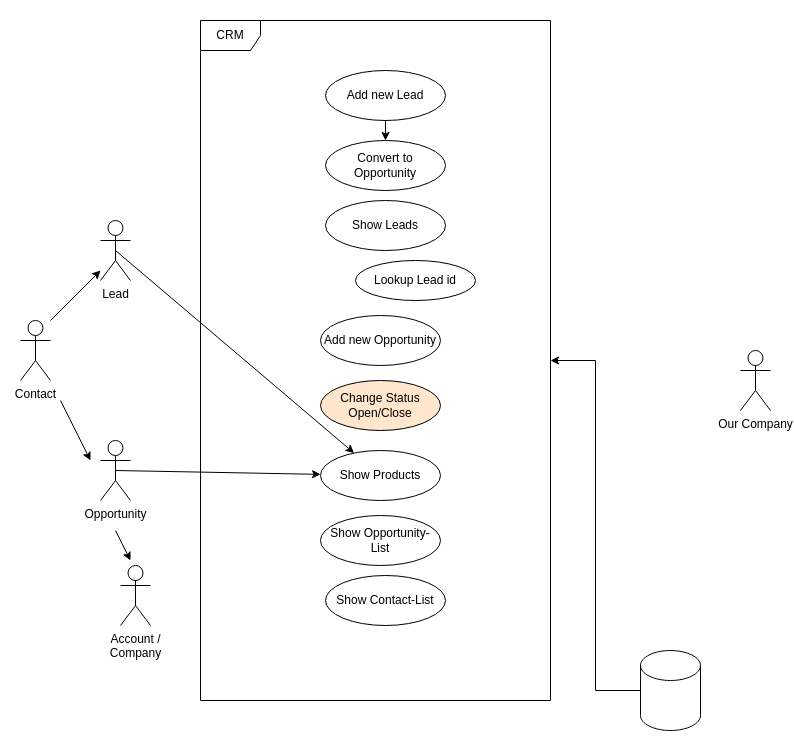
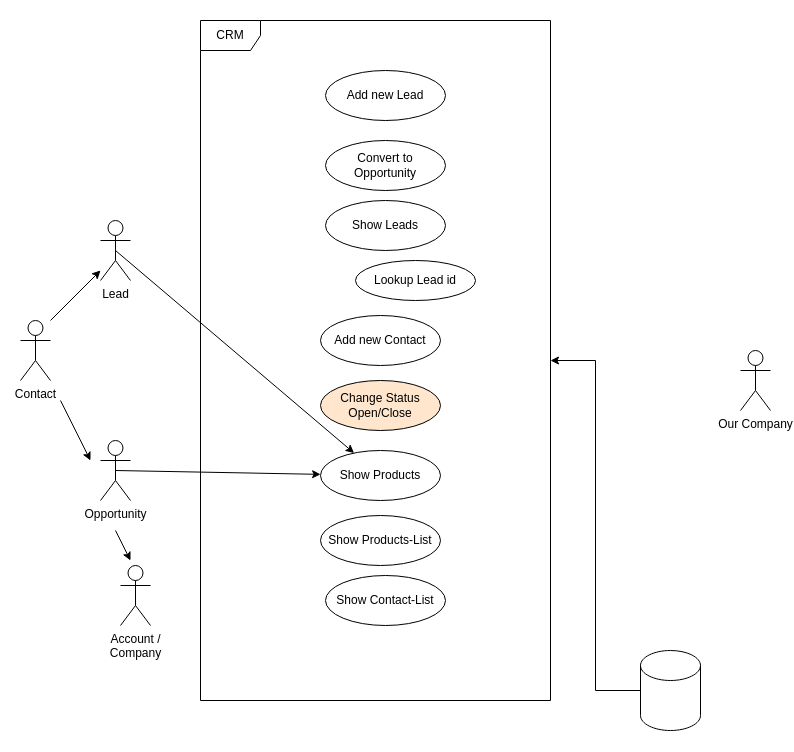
edge "Add new Lead" -> "Convert to Opportunity": removed
node "Add new Opportunity": label "Add new Opportunity" -> "Add new Contact"
node "Show Opportunity-List": label "Show Opportunity-List" -> "Show Products-List"
